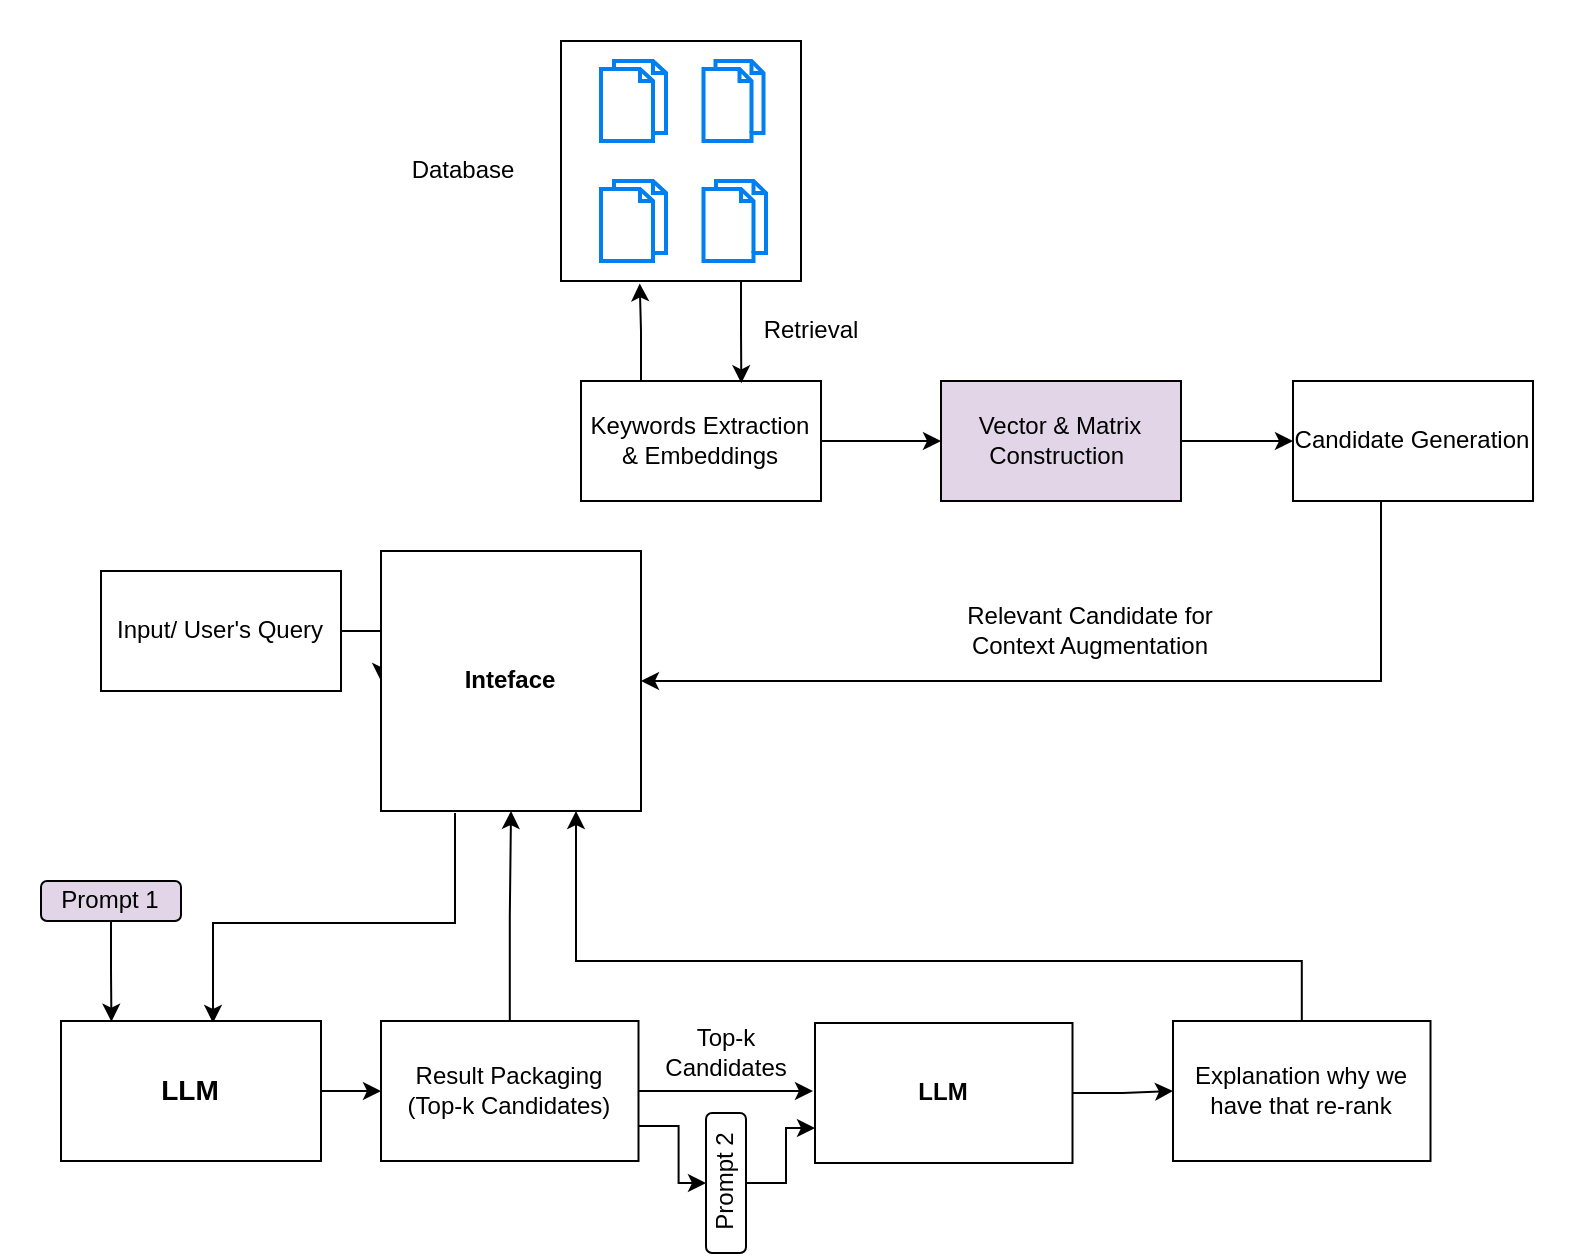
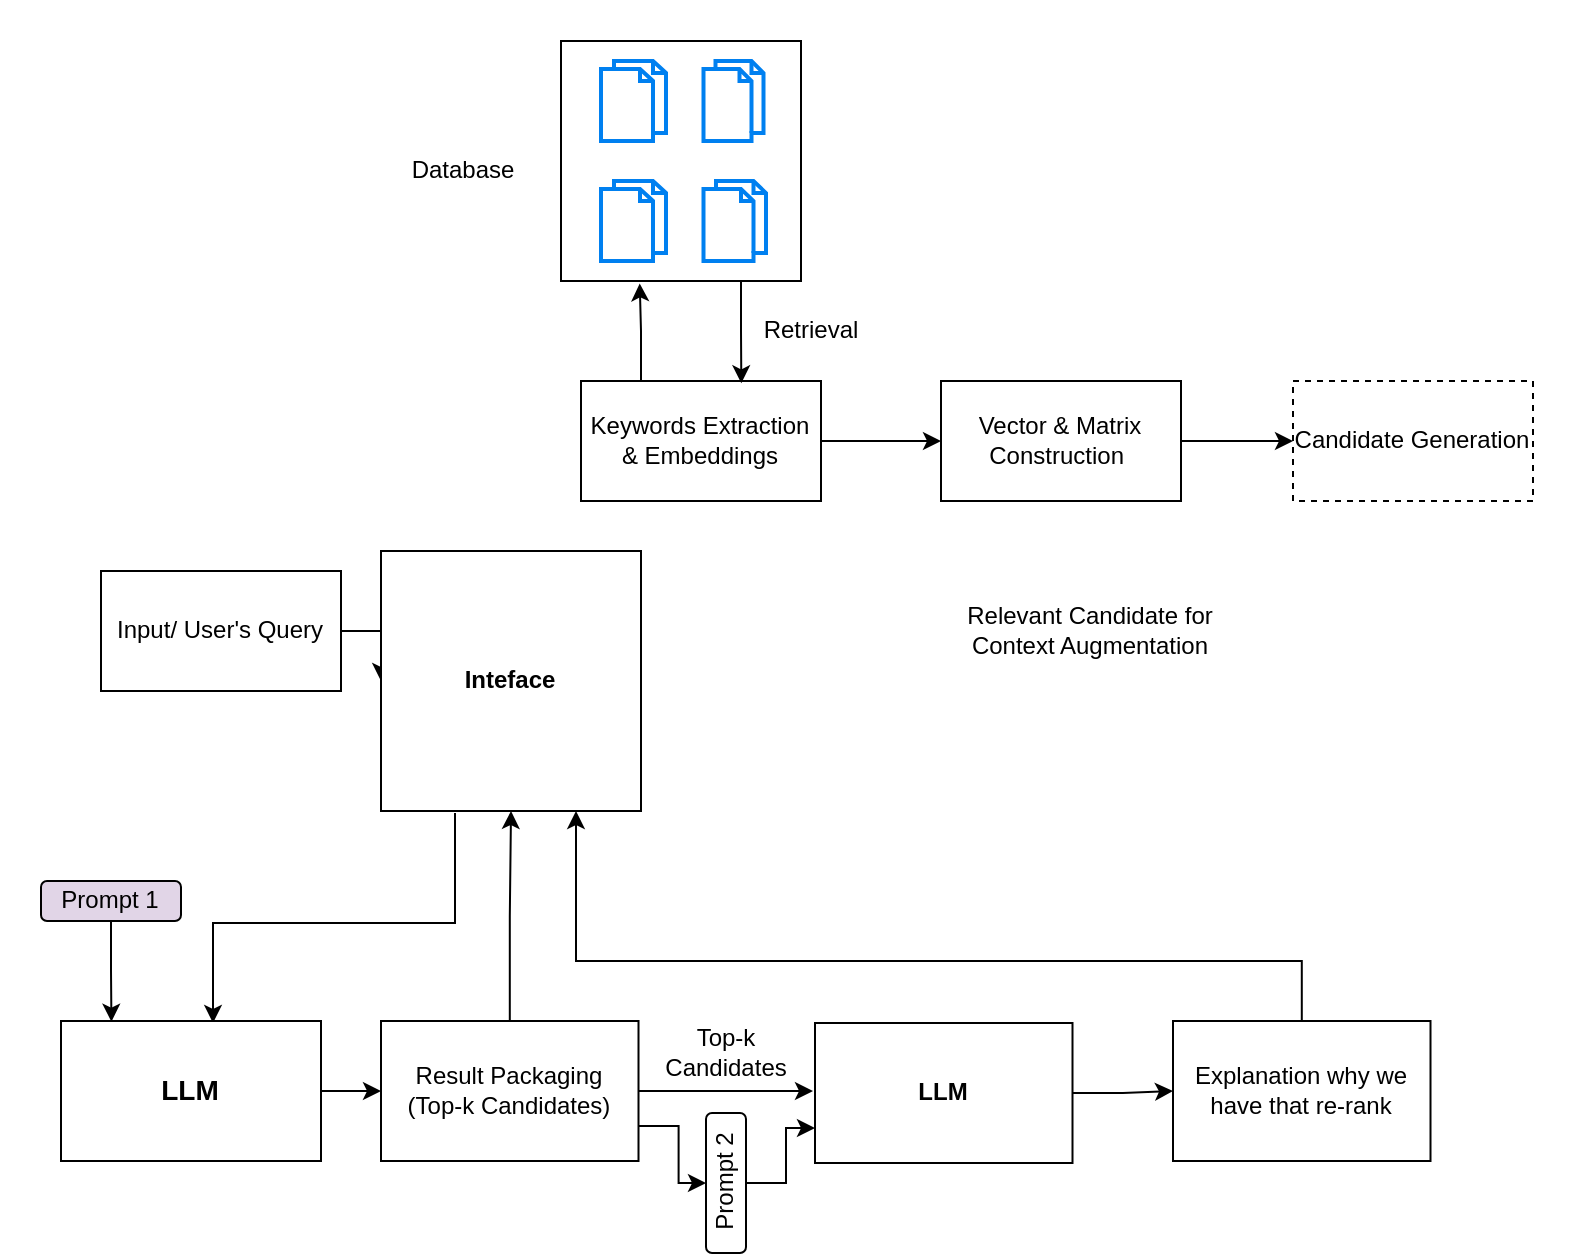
node "Vector & Matrix Construction": fillcolor #e1d5e7 -> #ffffff
node "Candidate Generation": style solid -> dashed
edge "Candidate Generation" -> "Inteface": removed
